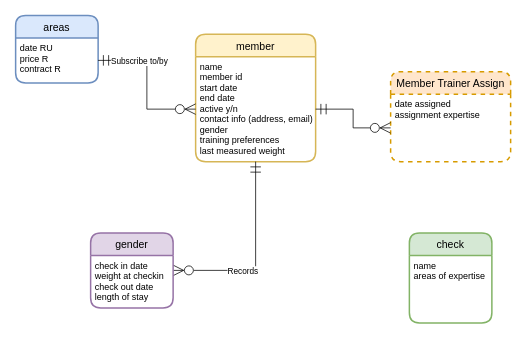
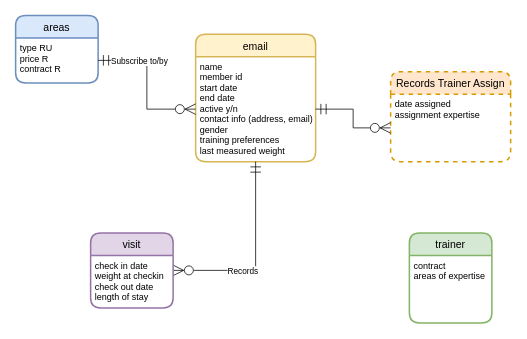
node "member": label "member" -> "email"
node "date RU price R contract R": label "date RU price R contract R" -> "type RU price R contract R"
node "Member Trainer Assign": label "Member Trainer Assign" -> "Records Trainer Assign"
node "gender": label "gender" -> "visit"
node "check": label "check" -> "trainer"
node "name areas of expertise": label "name areas of expertise" -> "contract areas of expertise"
